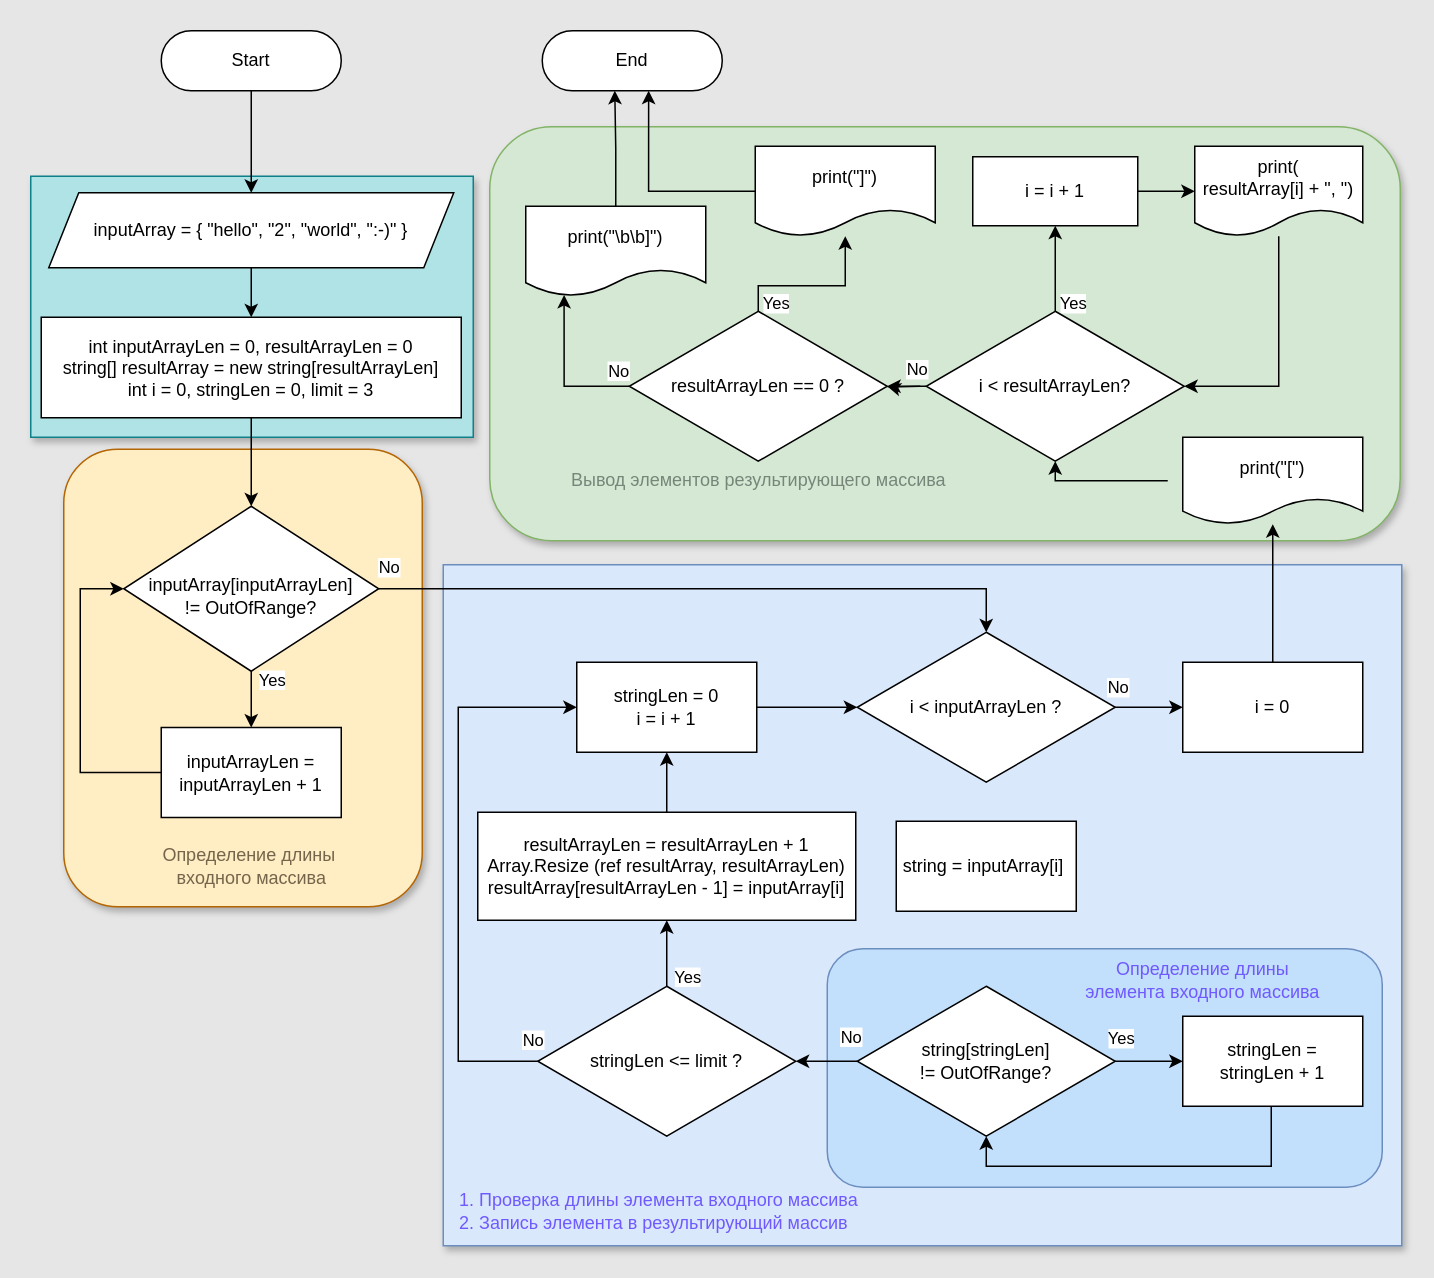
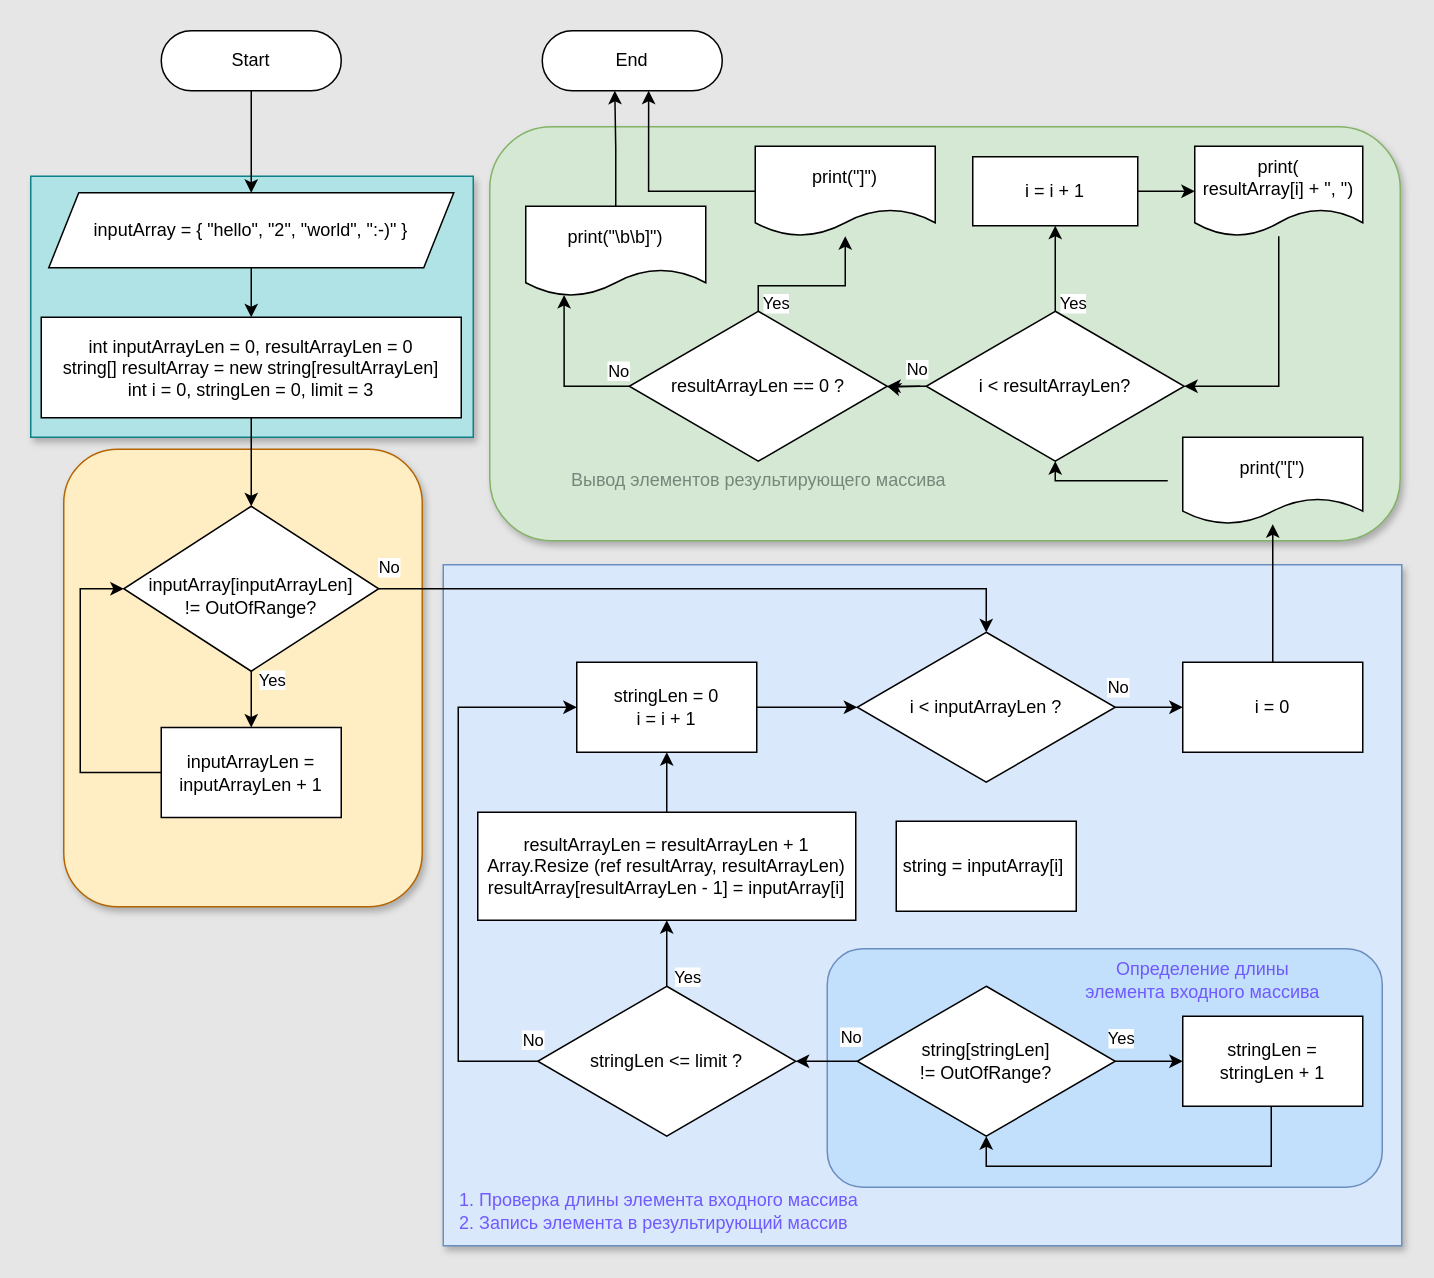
node "Определение длины входного массива": removed
